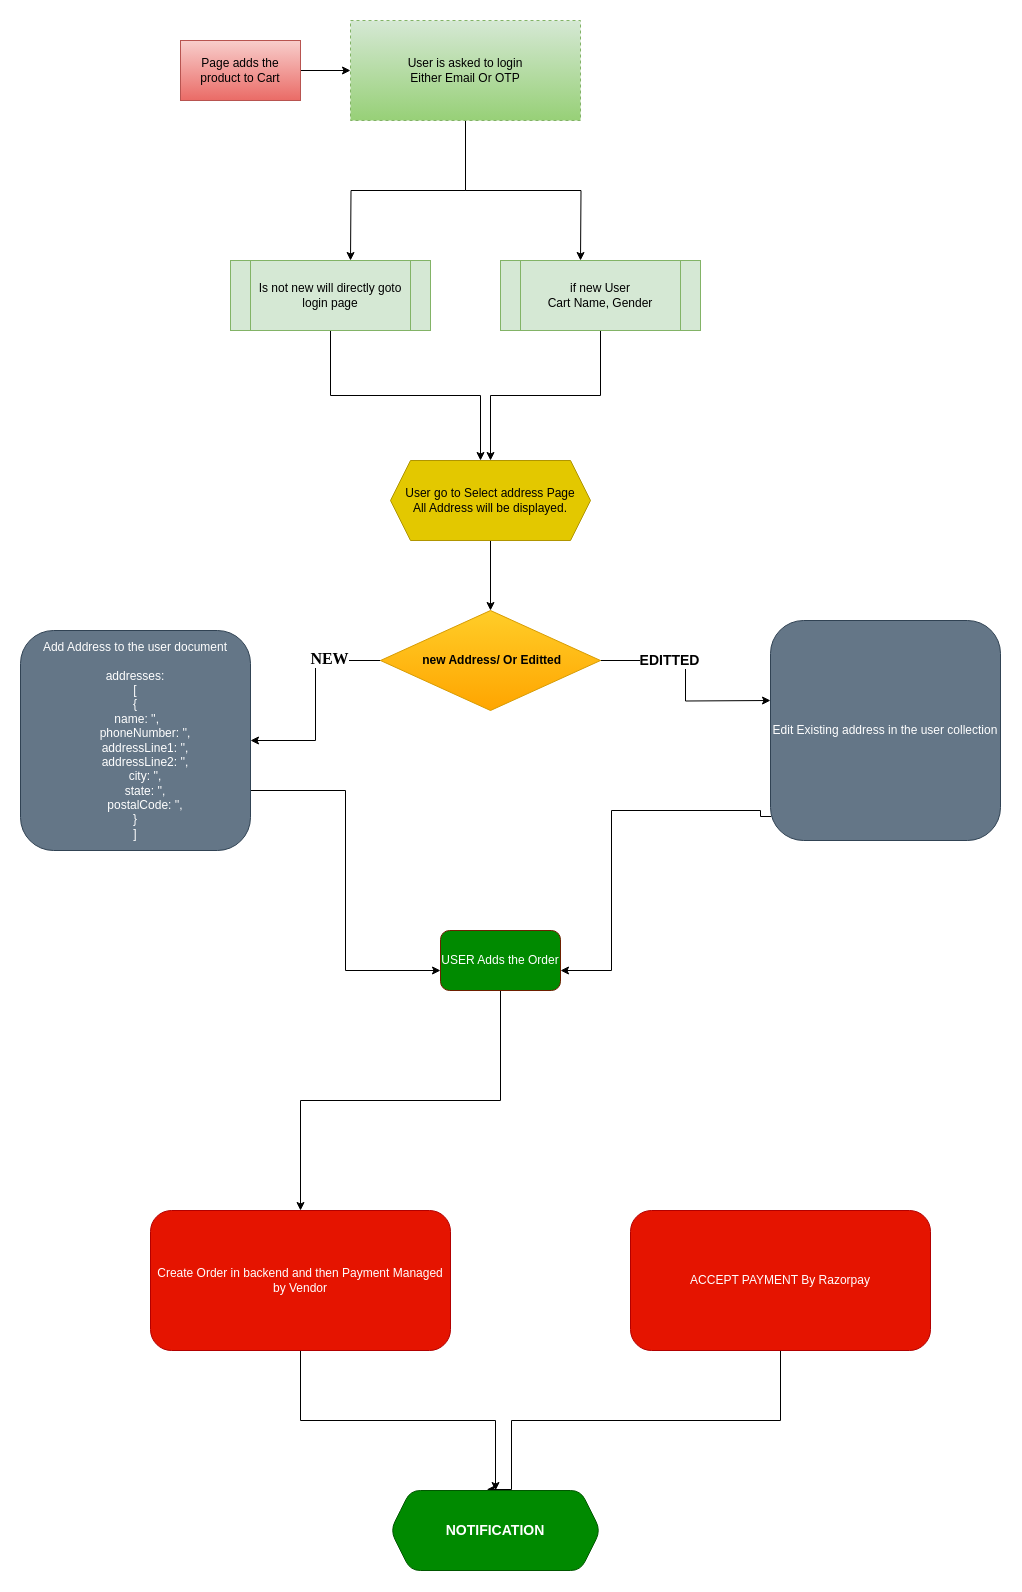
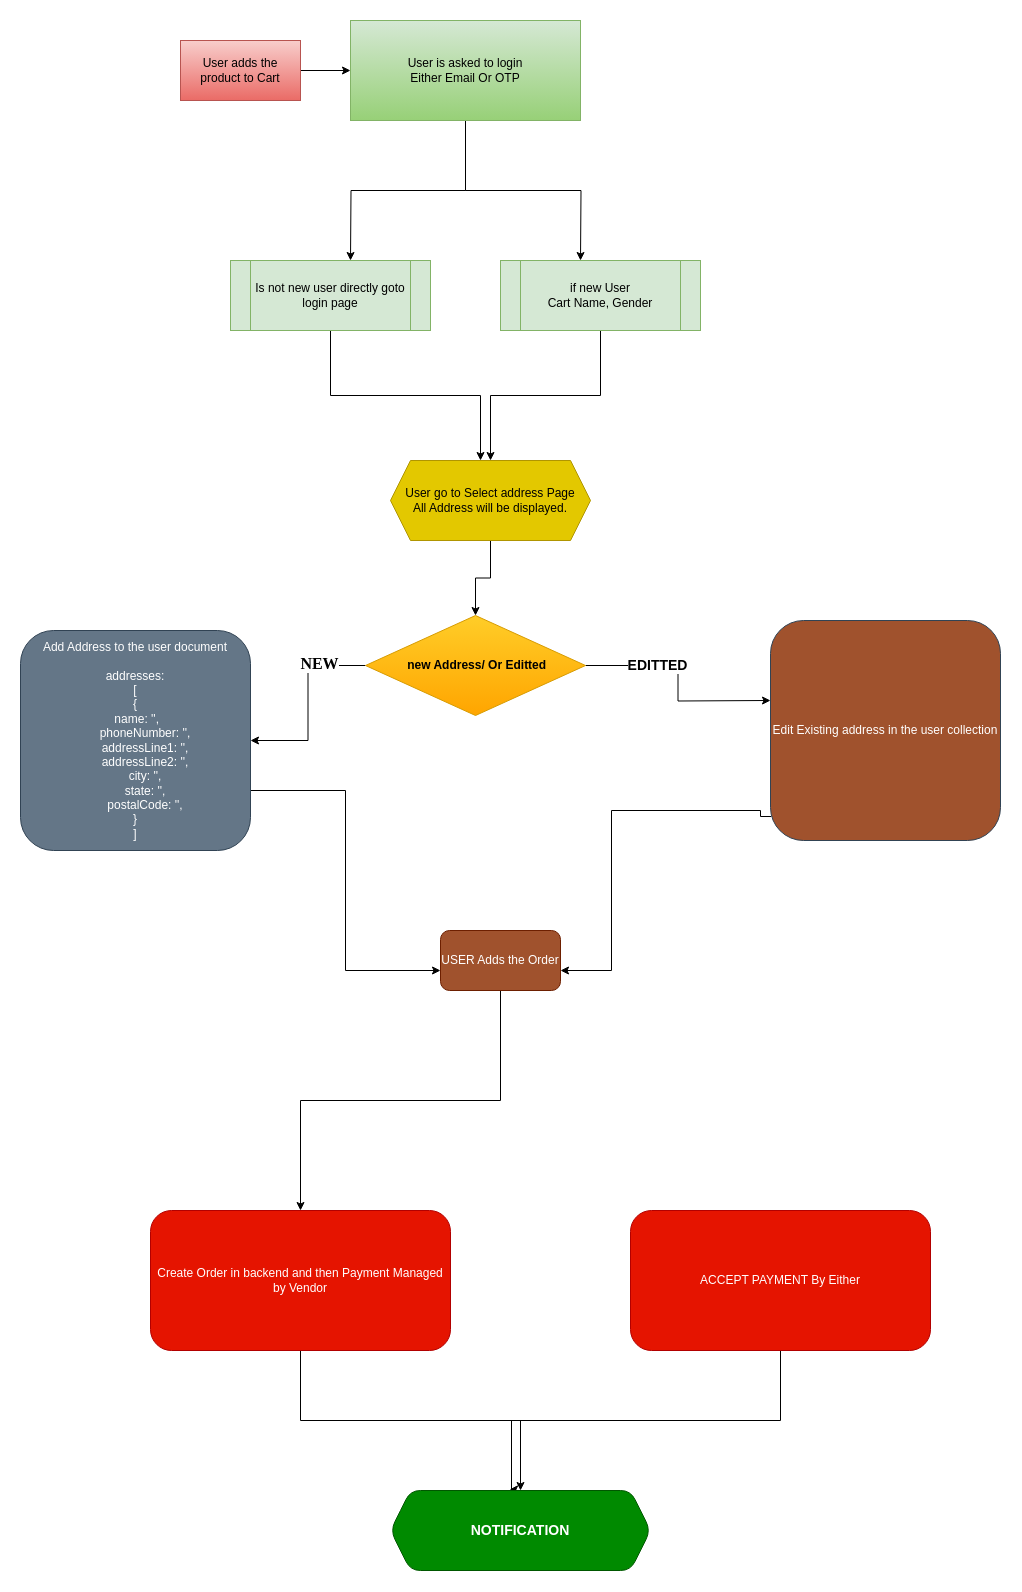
node "Page adds the product to Cart": label "Page adds the product to Cart" -> "User adds the product to Cart"
node "User is asked to login Either Email Or OTP": style dashed -> solid
node "Is not new will directly goto login page": label "Is not new will directly goto login page" -> "Is not new user directly goto login page"
node "new Address/ Or Editted": moved (491, 661) -> (476, 666)
node "Edit Existing address in the user collection": fillcolor #647687 -> #a0522d
node "USER Adds the Order": fillcolor #008a00 -> #a0522d
node "ACCEPT PAYMENT By Razorpay": label "ACCEPT PAYMENT By Razorpay" -> "ACCEPT PAYMENT By Either"
node "NOTIFICATION": size 210x80 -> 260x80
